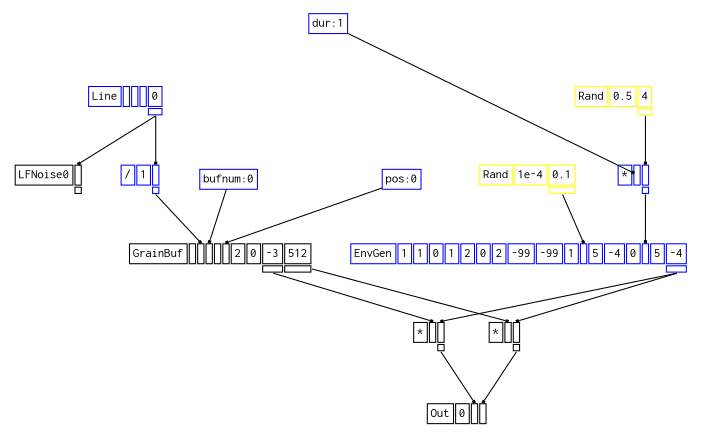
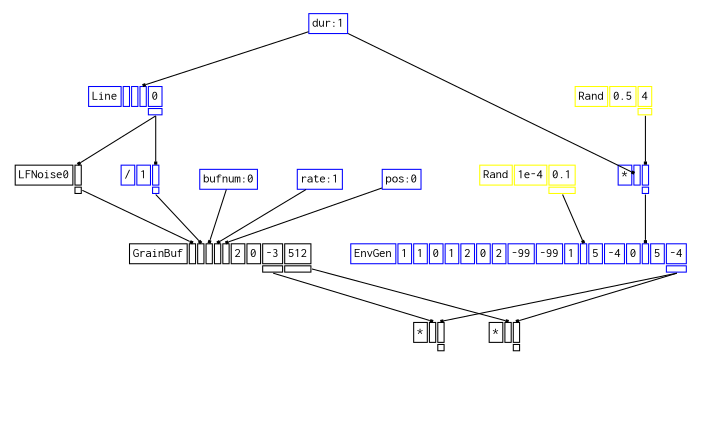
edge "dur:1" -> "Line": added
node "rate:1": added
edge "LFNoise0" -> "GrainBuf": added
node "Out": removed
